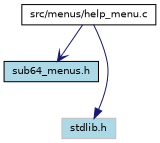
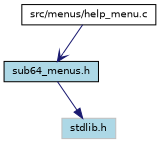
edge "src/menus/help_menu.c" -> "stdlib.h": now "sub64_menus.h" -> "stdlib.h"
